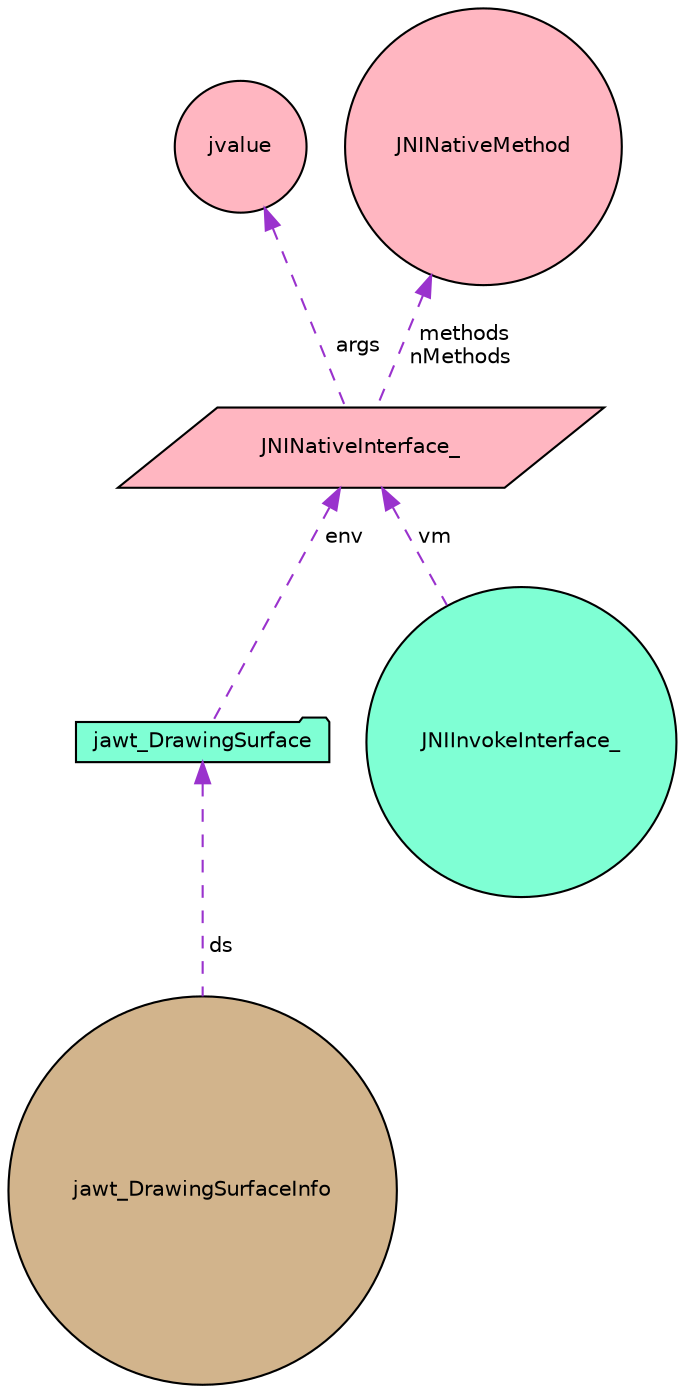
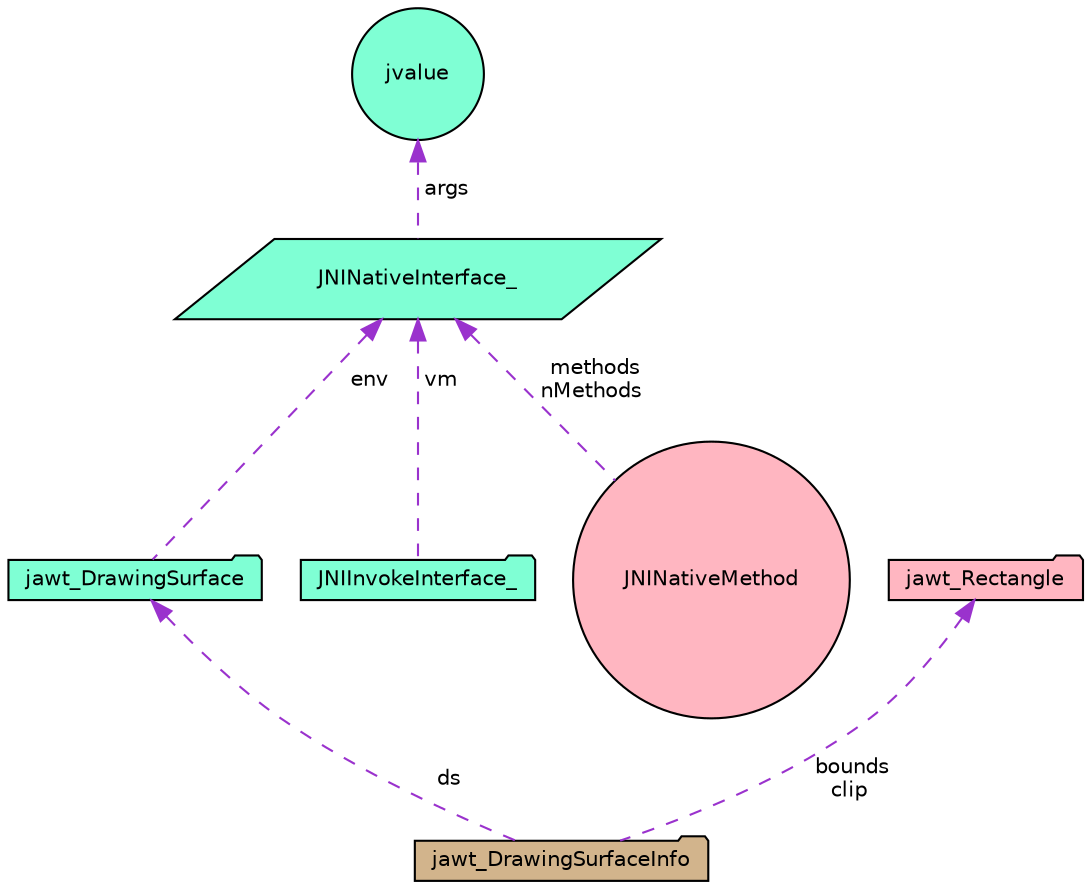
node "jvalue": fillcolor lightpink -> aquamarine
edge "JNINativeInterface_" -> "JNINativeMethod": reversed
node "JNINativeInterface_": fillcolor lightpink -> aquamarine
node "jawt_Rectangle": added
node "JNIInvokeInterface_": shape circle -> folder
node "jawt_DrawingSurfaceInfo": shape circle -> folder
